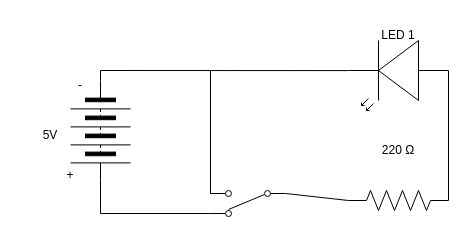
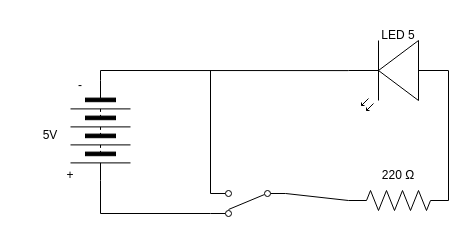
node "LED 1": label "LED 1" -> "LED 5"
node "220 Ω": moved (399, 151) -> (399, 176)
